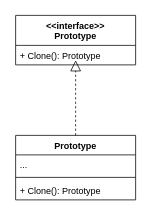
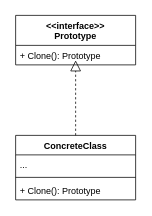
node "Prototype": label "Prototype" -> "ConcreteClass"
